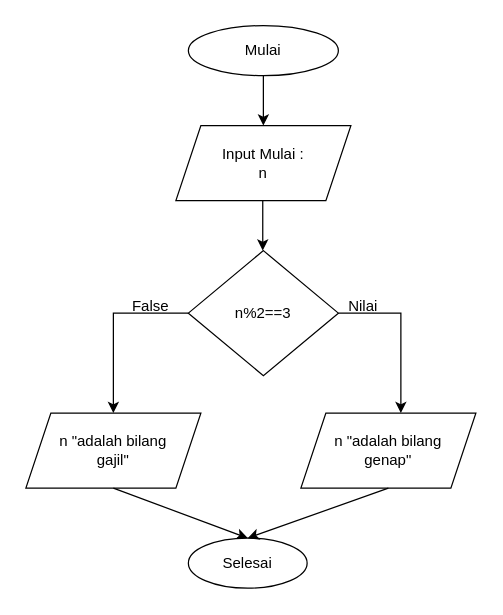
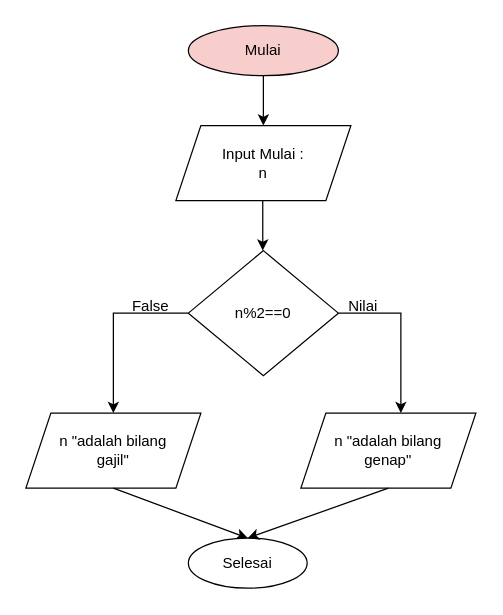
node "Mulai": fillcolor #ffffff -> #f8cecc
node "n%2==3": label "n%2==3" -> "n%2==0"
